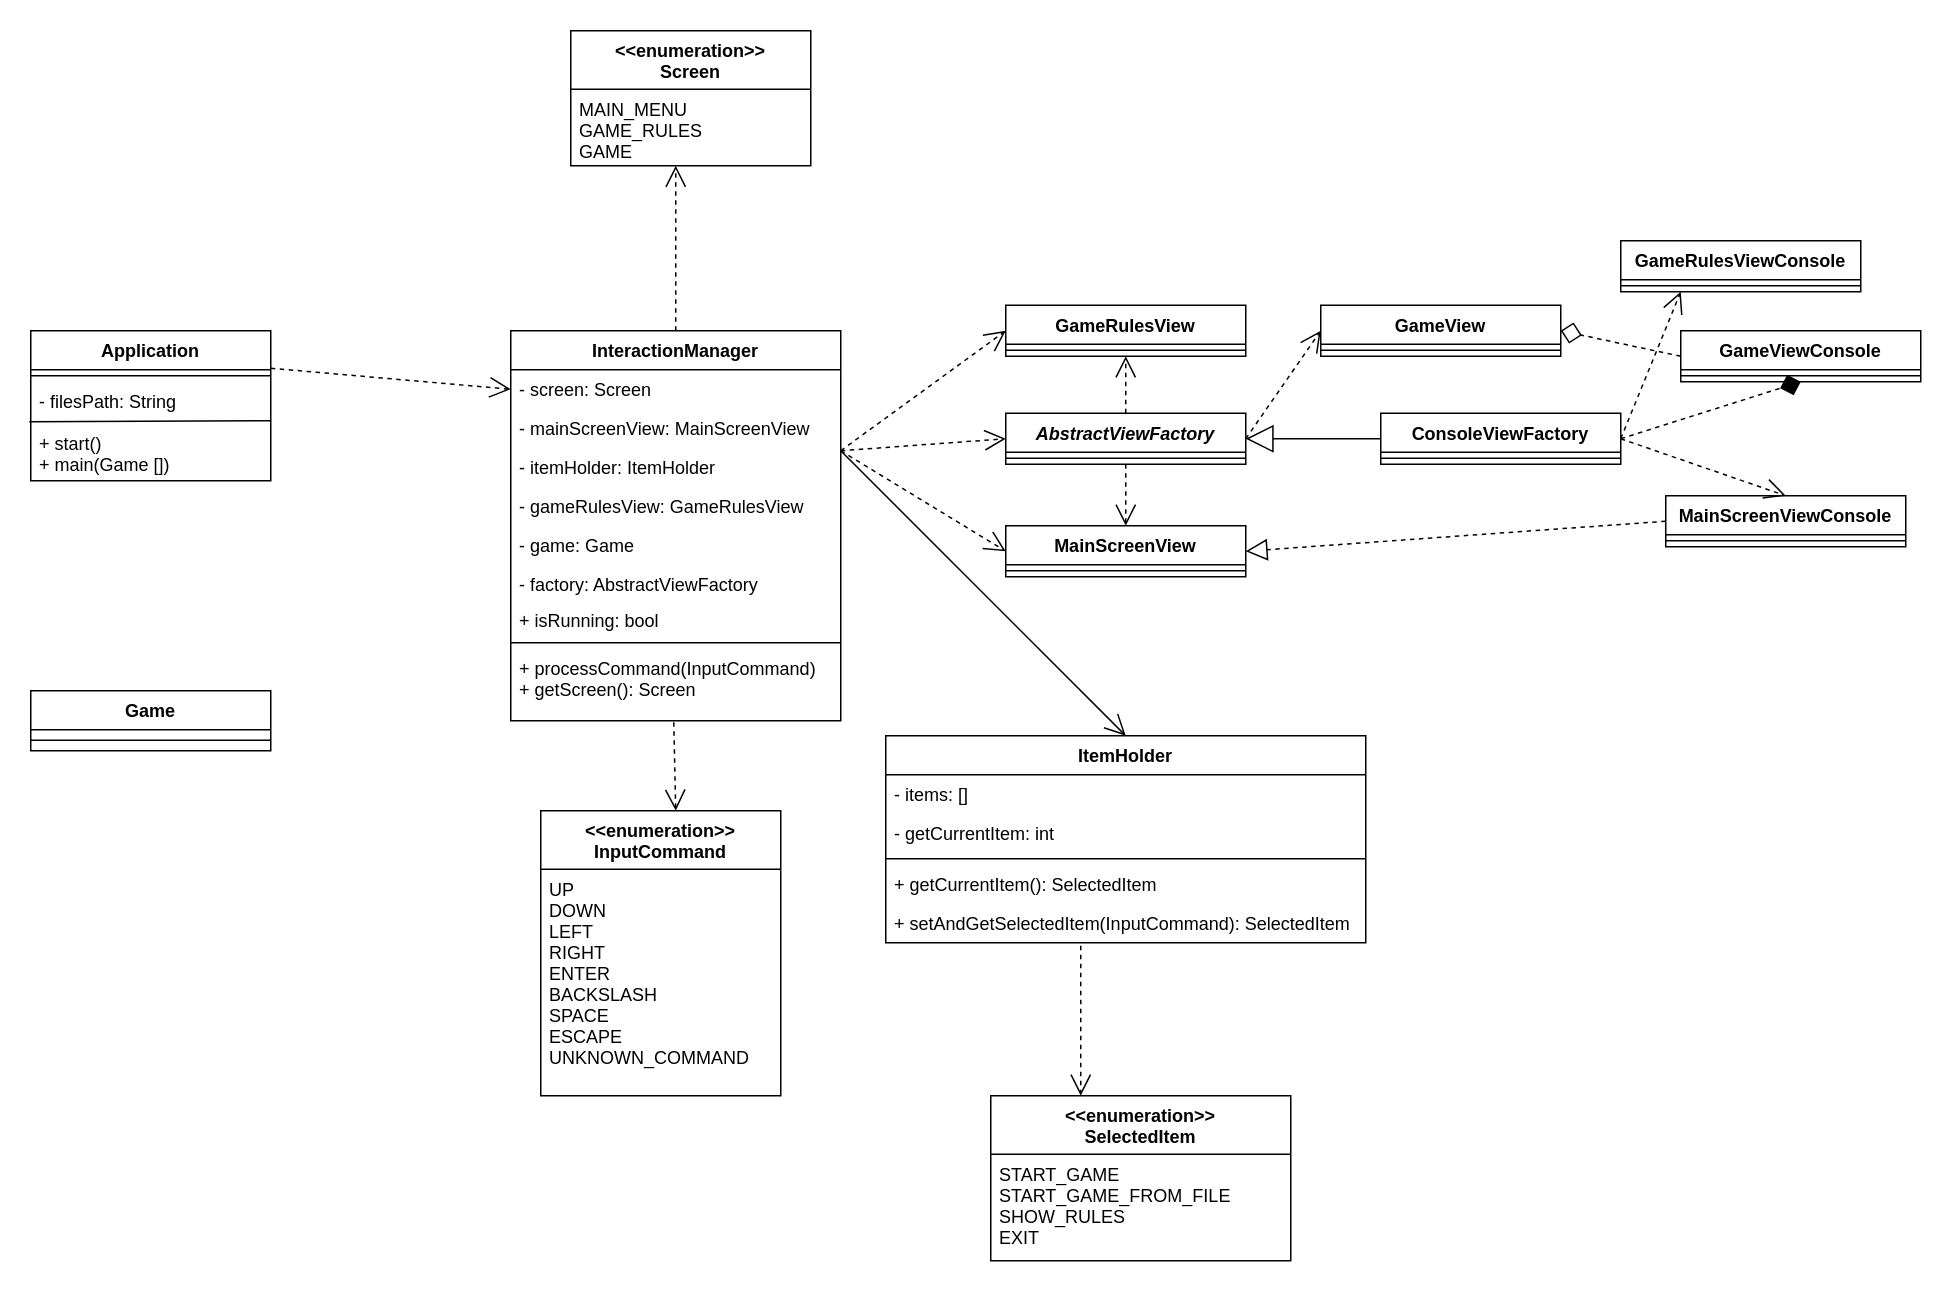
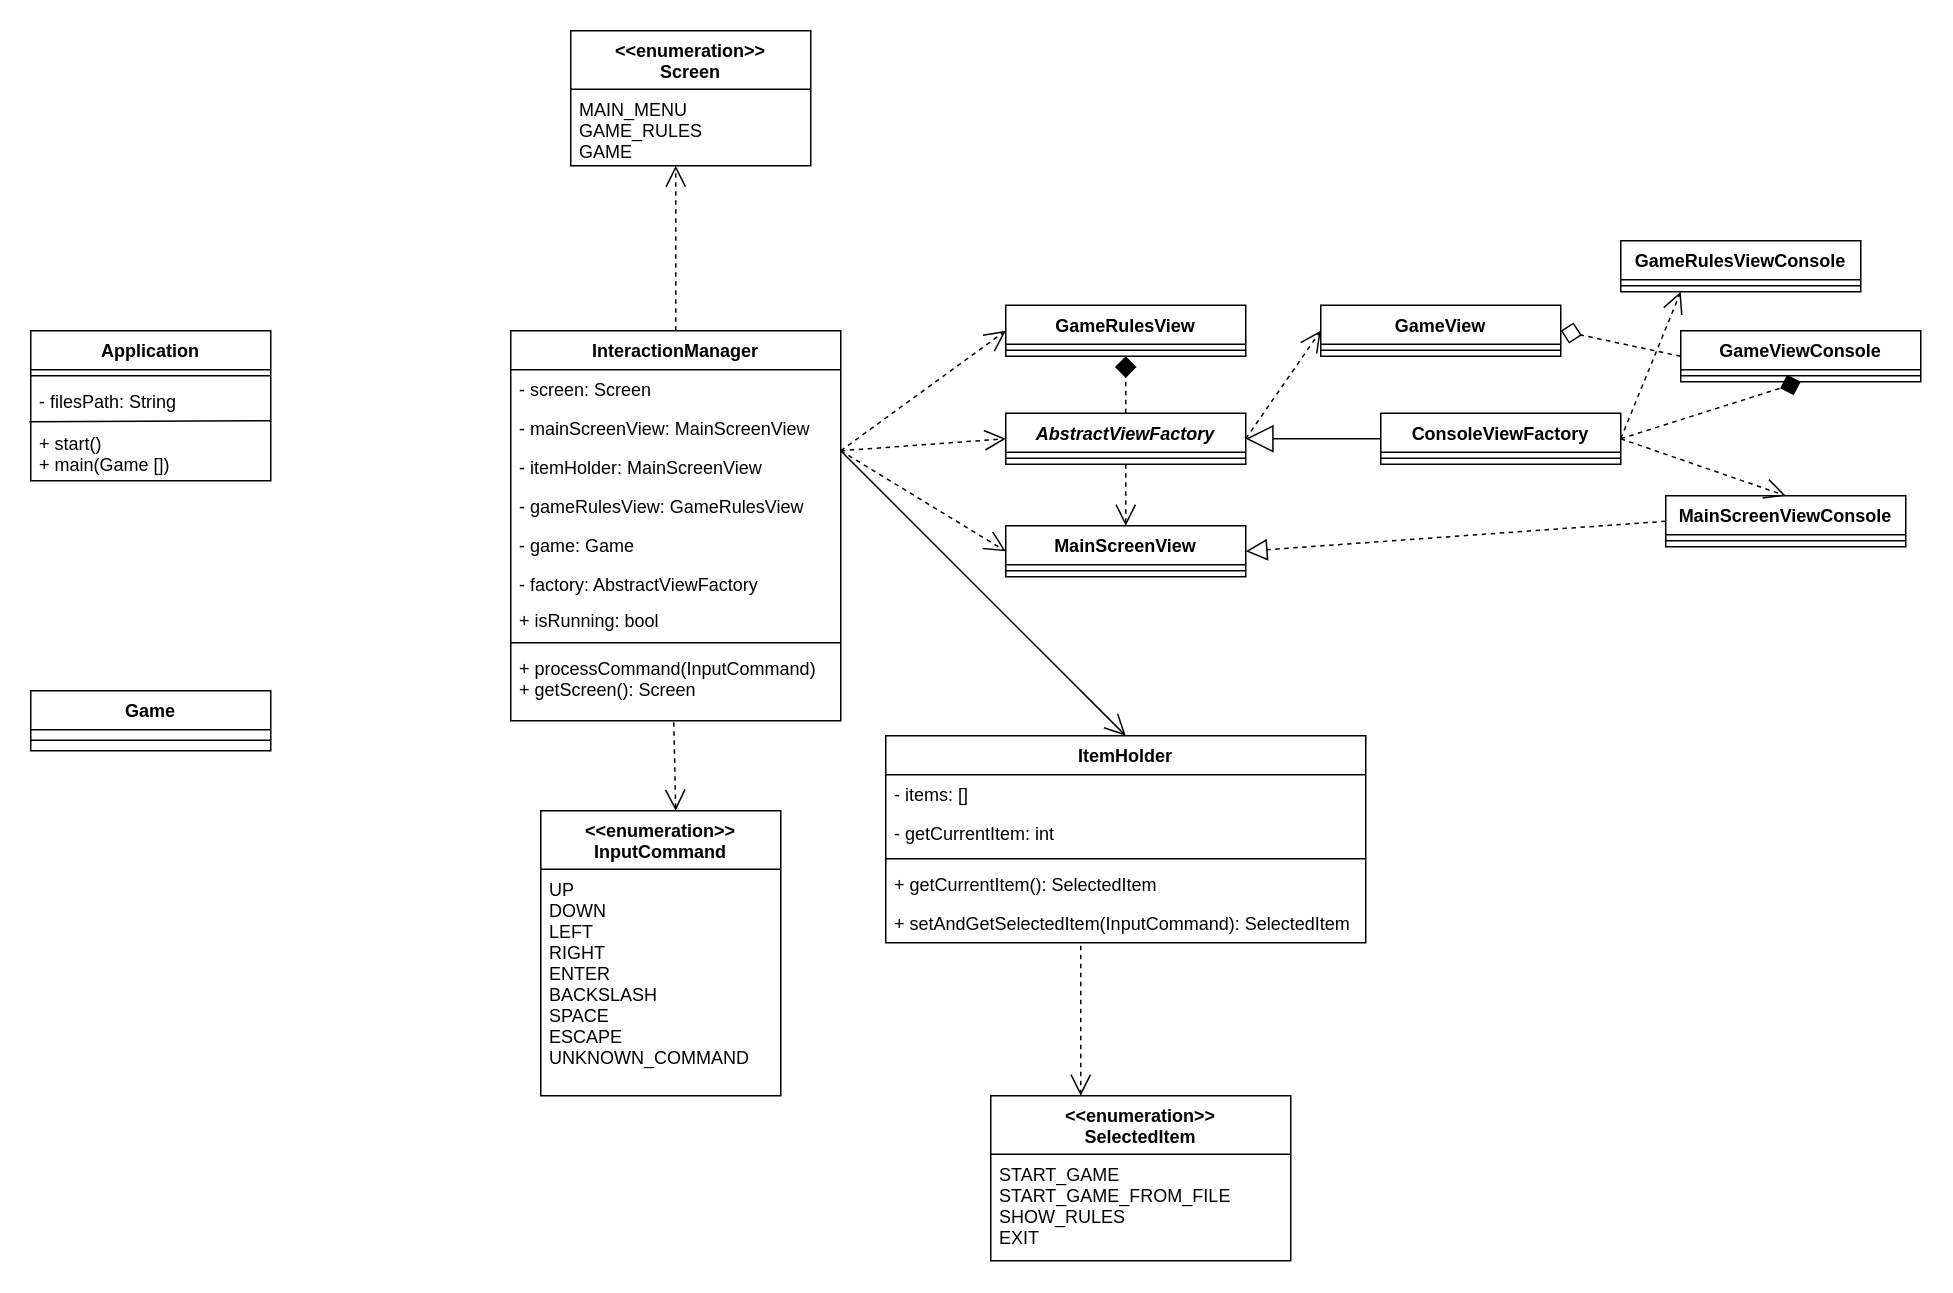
edge "AbstractViewFactory" -> "GameRulesView": arrowhead open -> diamond
edge "Application" -> "- screen: Screen": removed
node "- itemHolder: ItemHolder": label "- itemHolder: ItemHolder" -> "- itemHolder: MainScreenView"
